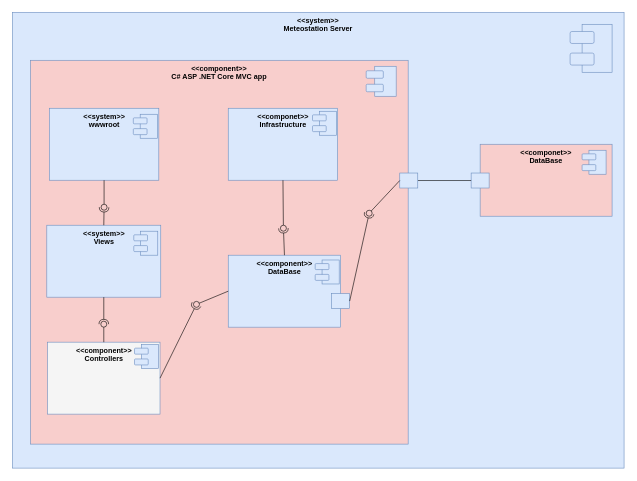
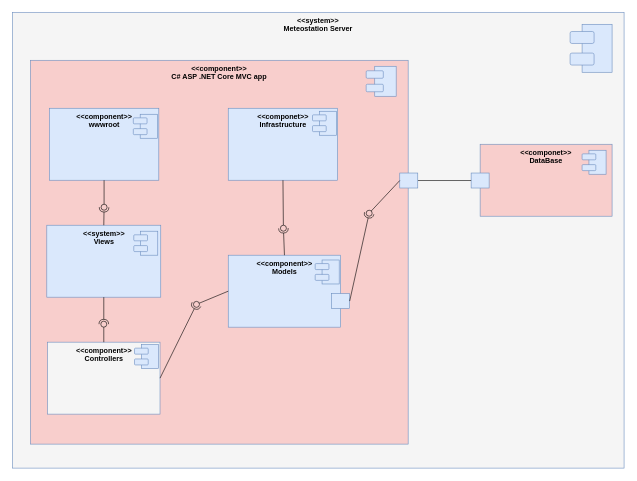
node "<<system>> Meteostation Server": fillcolor #dae8fc -> #f5f5f5
node "<<system>> wwwroot": label "<<system>> wwwroot" -> "<<component>> wwwroot"
node "<<component>> DataBase": label "<<component>> DataBase" -> "<<component>> Models"
